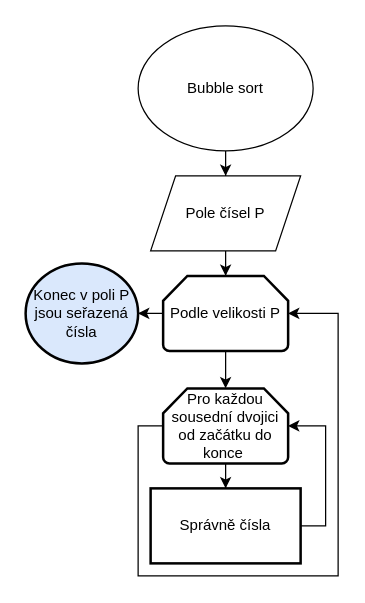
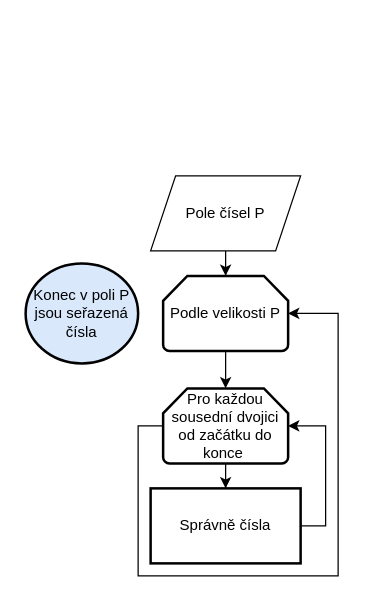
node "Bubble sort": removed
edge "Bubble sort" -> "Pole čísel P": removed
edge "Podle velikosti P" -> "Konec v poli P jsou seřazená čísla": removed
